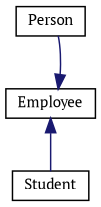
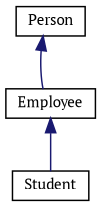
edge "Person" -> "Employee": reversed
